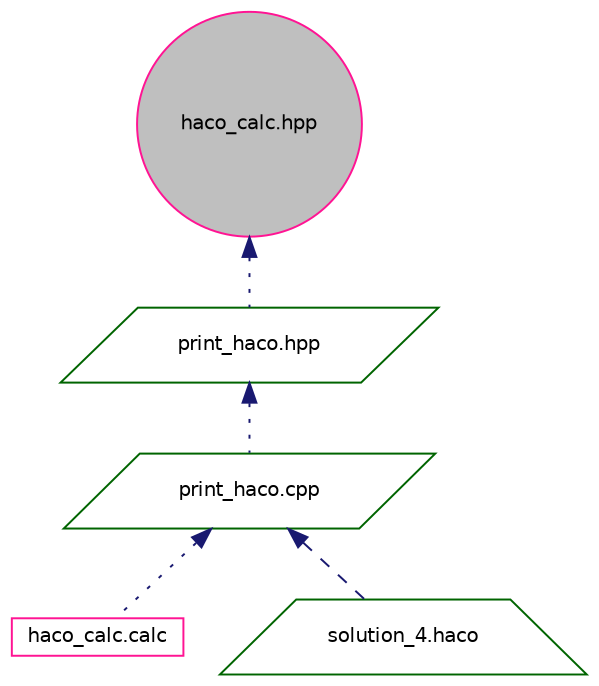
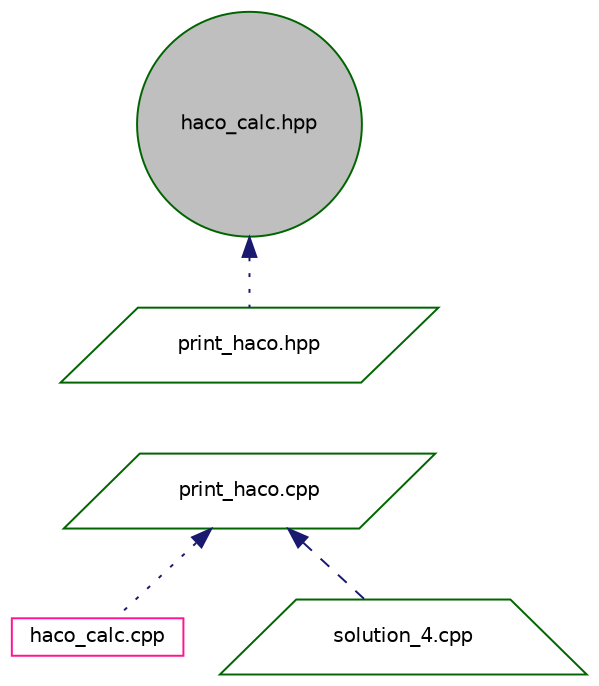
node "haco_calc.hpp": color deeppink -> darkgreen
edge "print_haco.cpp" -> "print_haco.hpp": removed
node "haco_calc.calc": label "haco_calc.calc" -> "haco_calc.cpp"
node "solution_4.haco": label "solution_4.haco" -> "solution_4.cpp"
